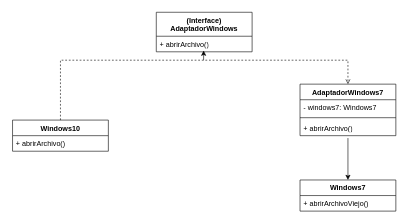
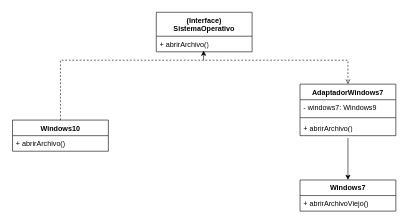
node "(Interface) AdaptadorWindows": label "(Interface) AdaptadorWindows" -> "(Interface) SistemaOperativo"
node "- windows7: Windows7": label "- windows7: Windows7" -> "- windows7: Windows9"
